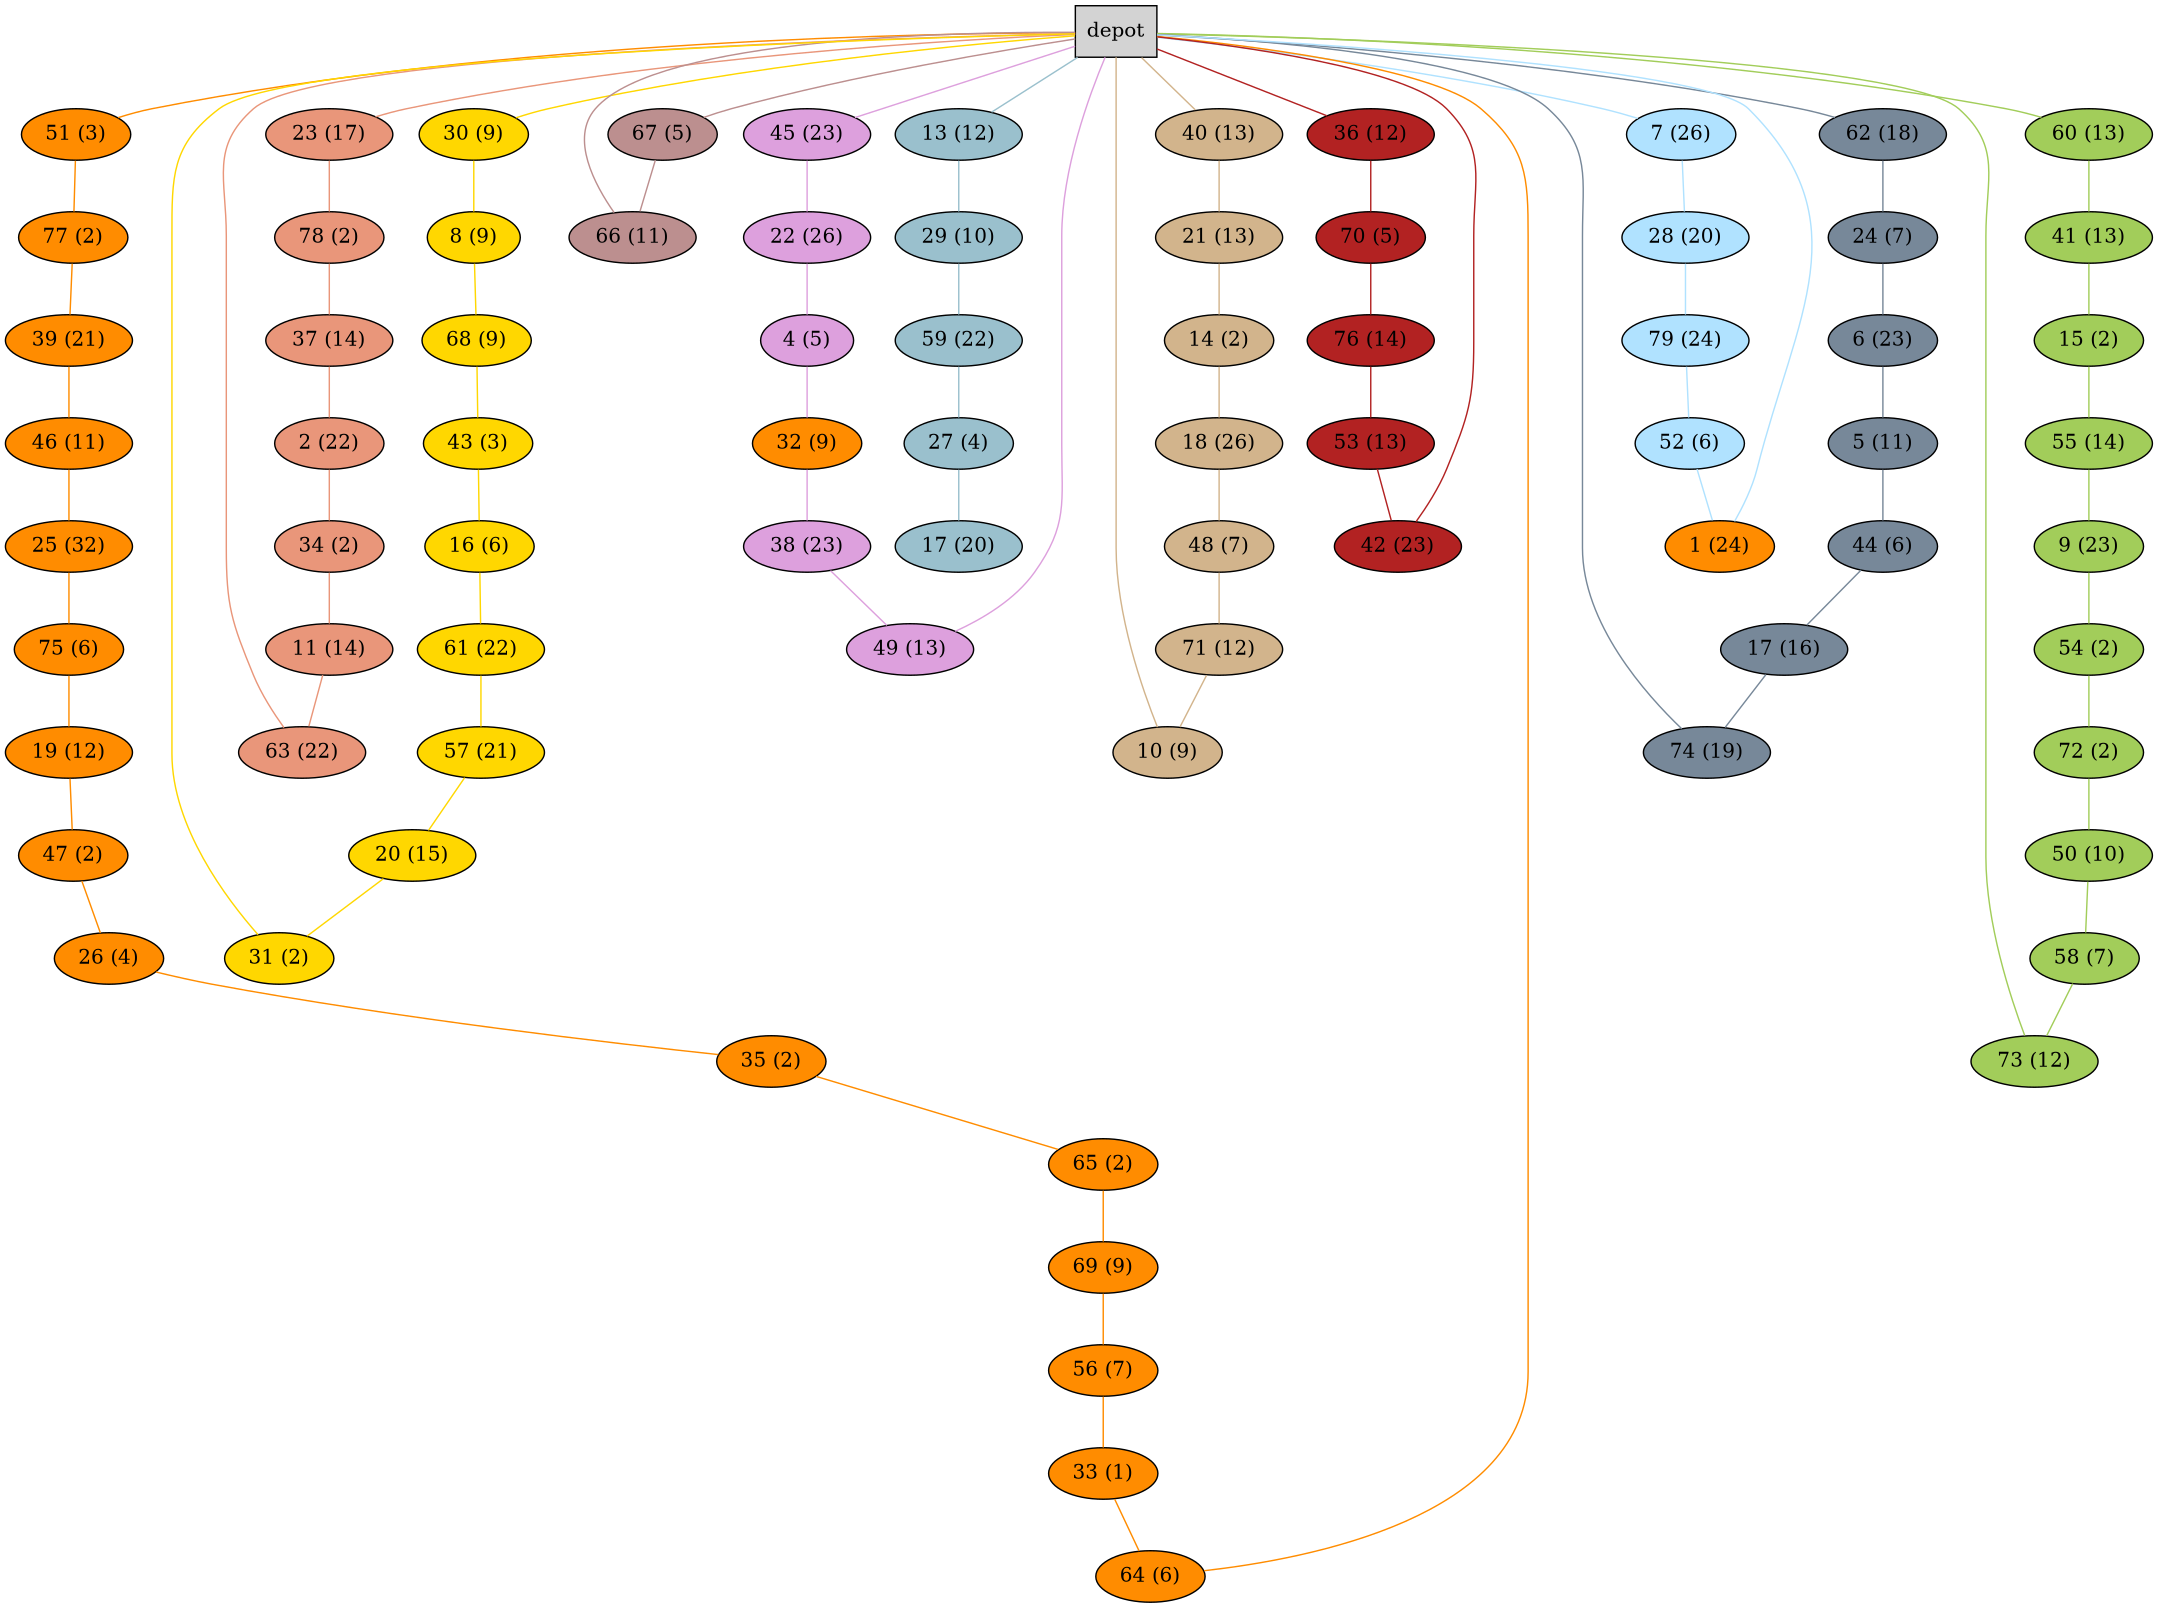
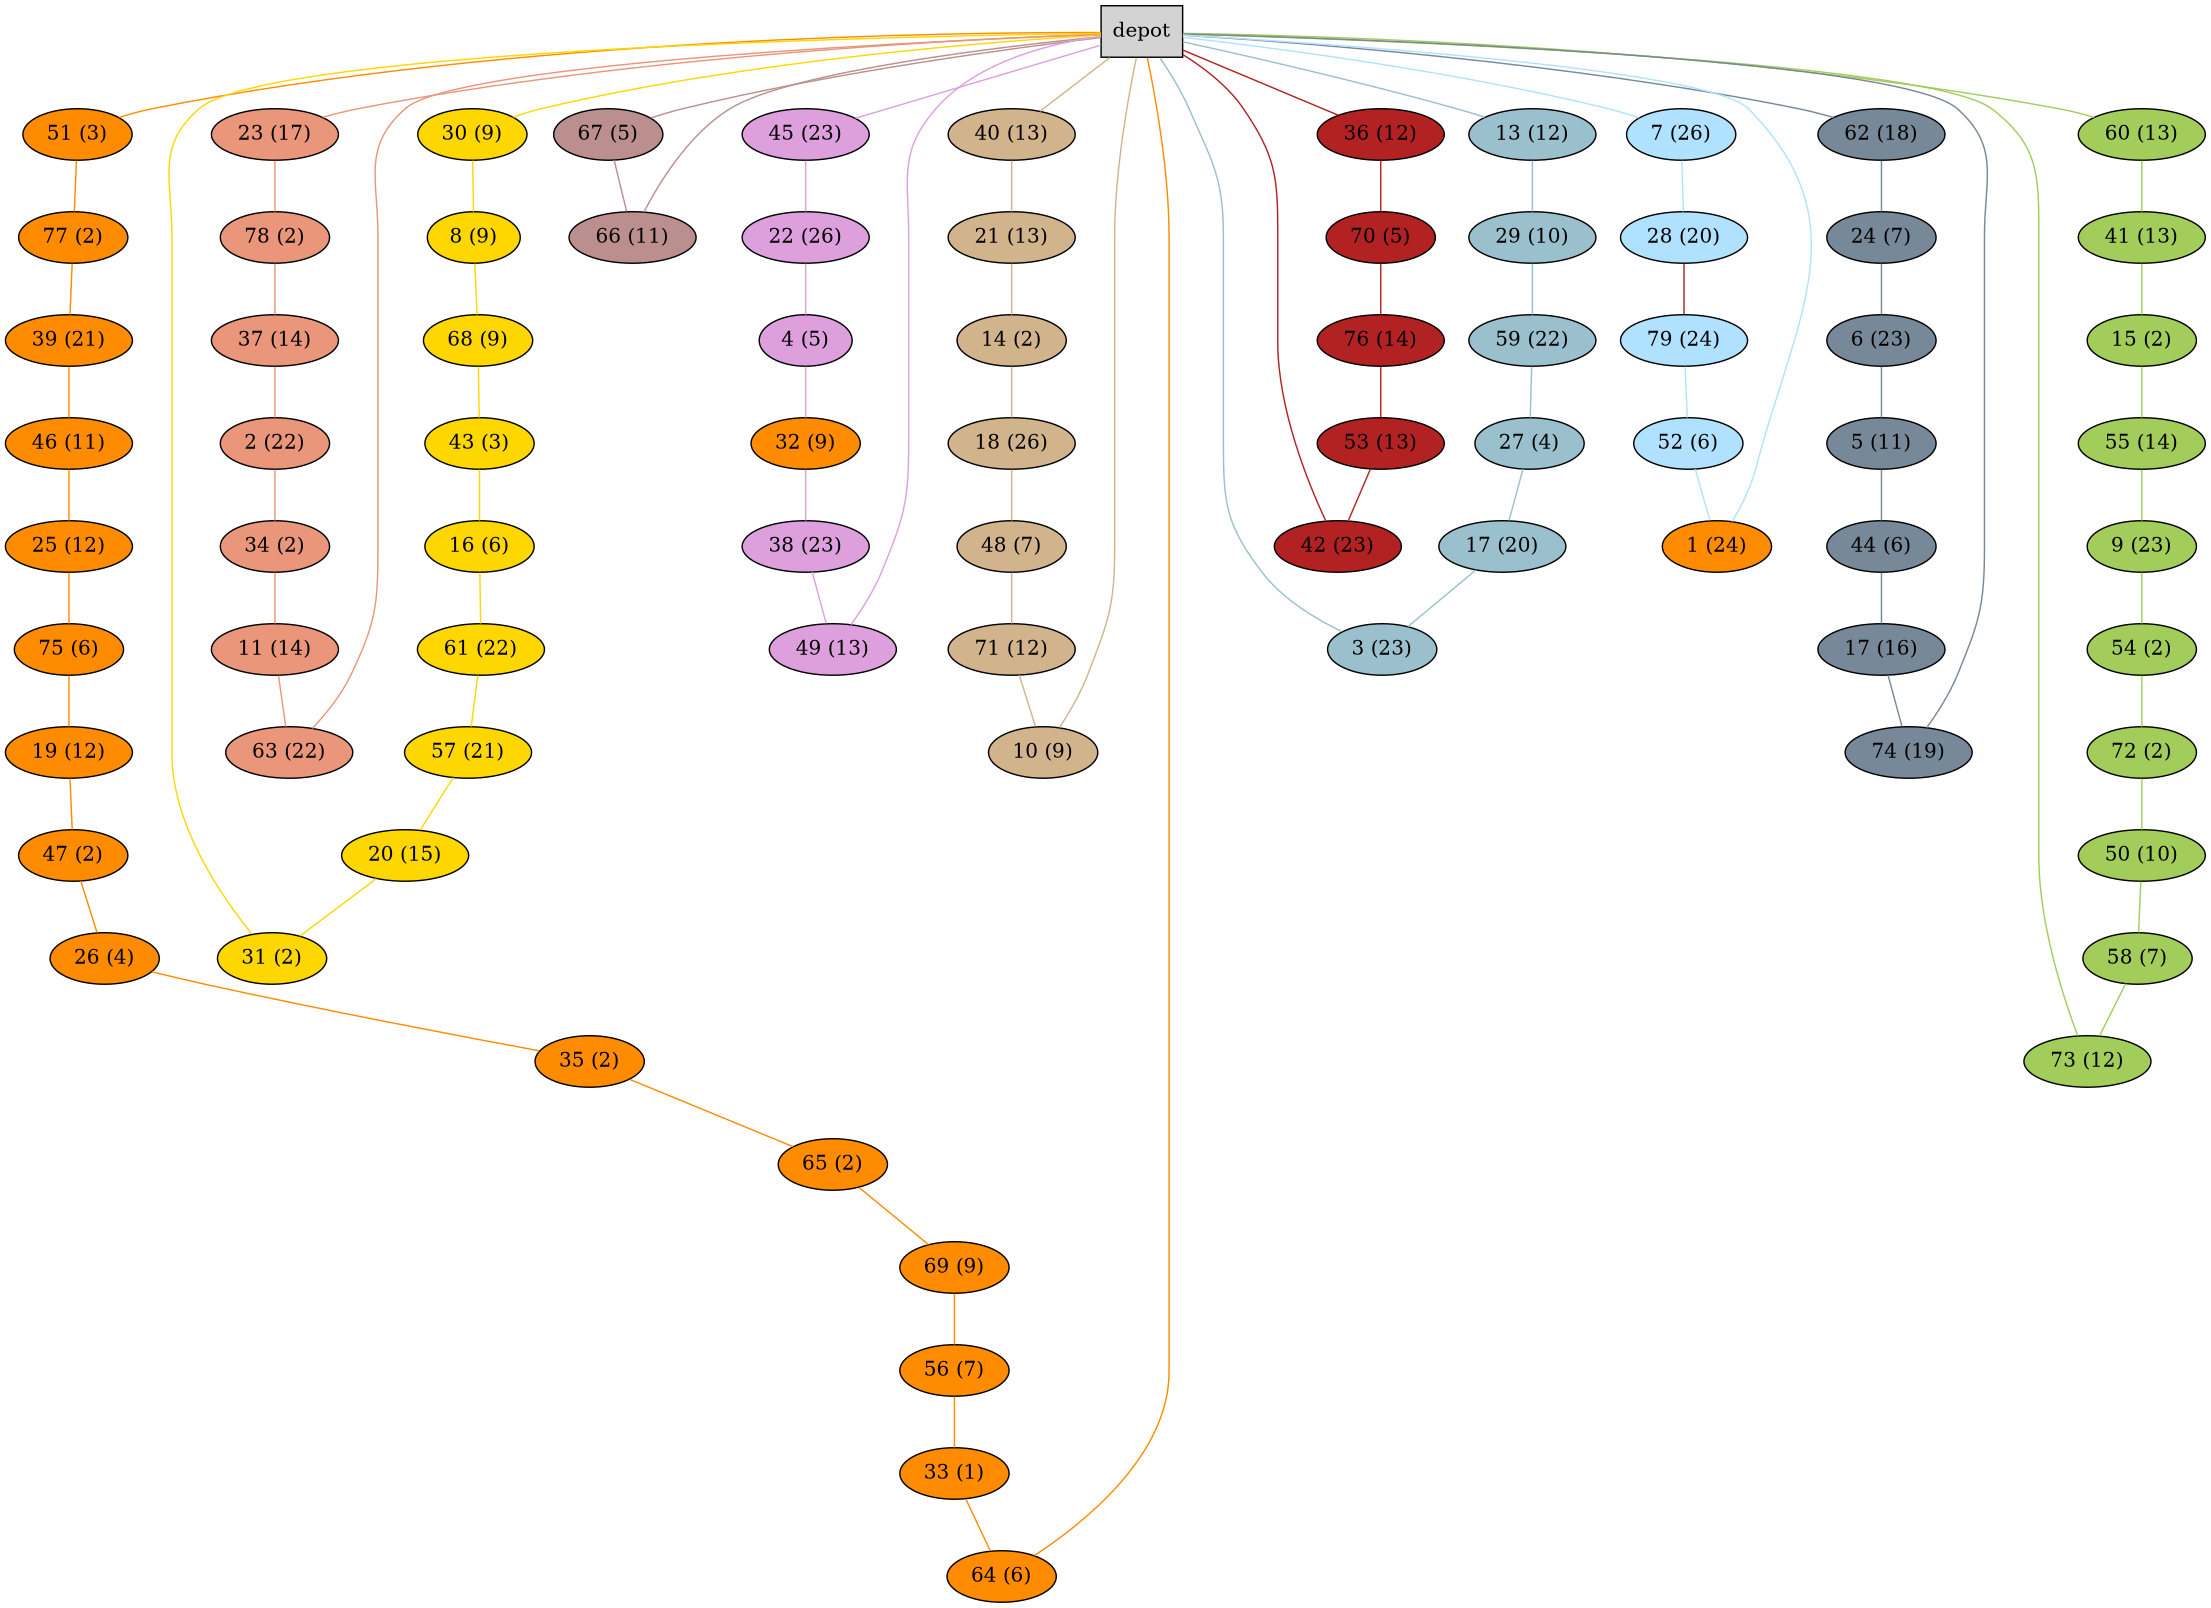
edge "28 (20)" -- "79 (24)": color lightskyblue1 -> firebrick
node "25 (32)": label "25 (32)" -> "25 (12)"
node "3 (23)": added
